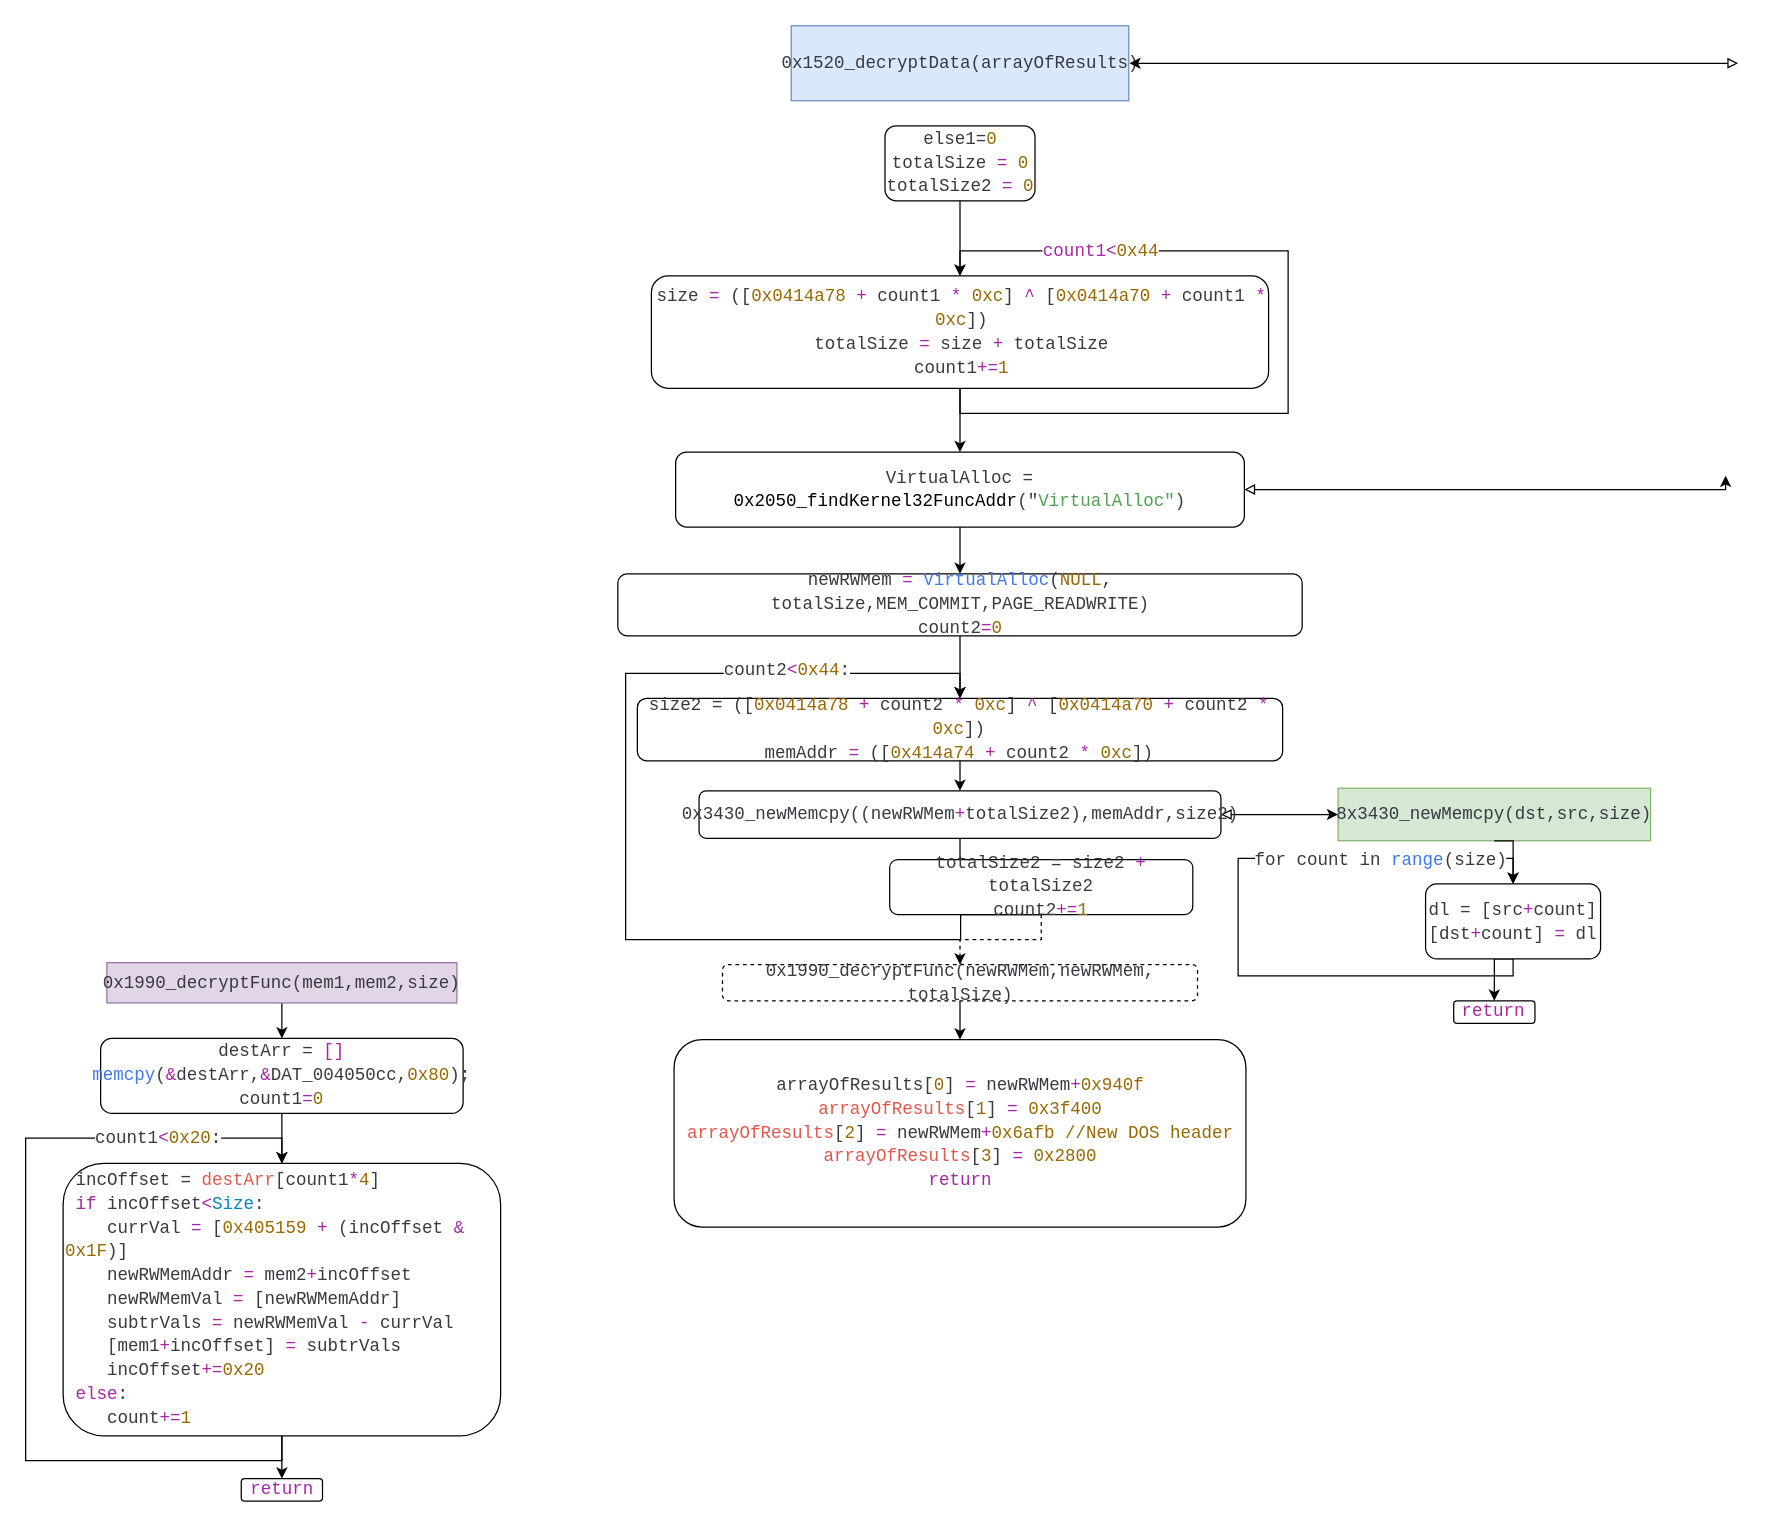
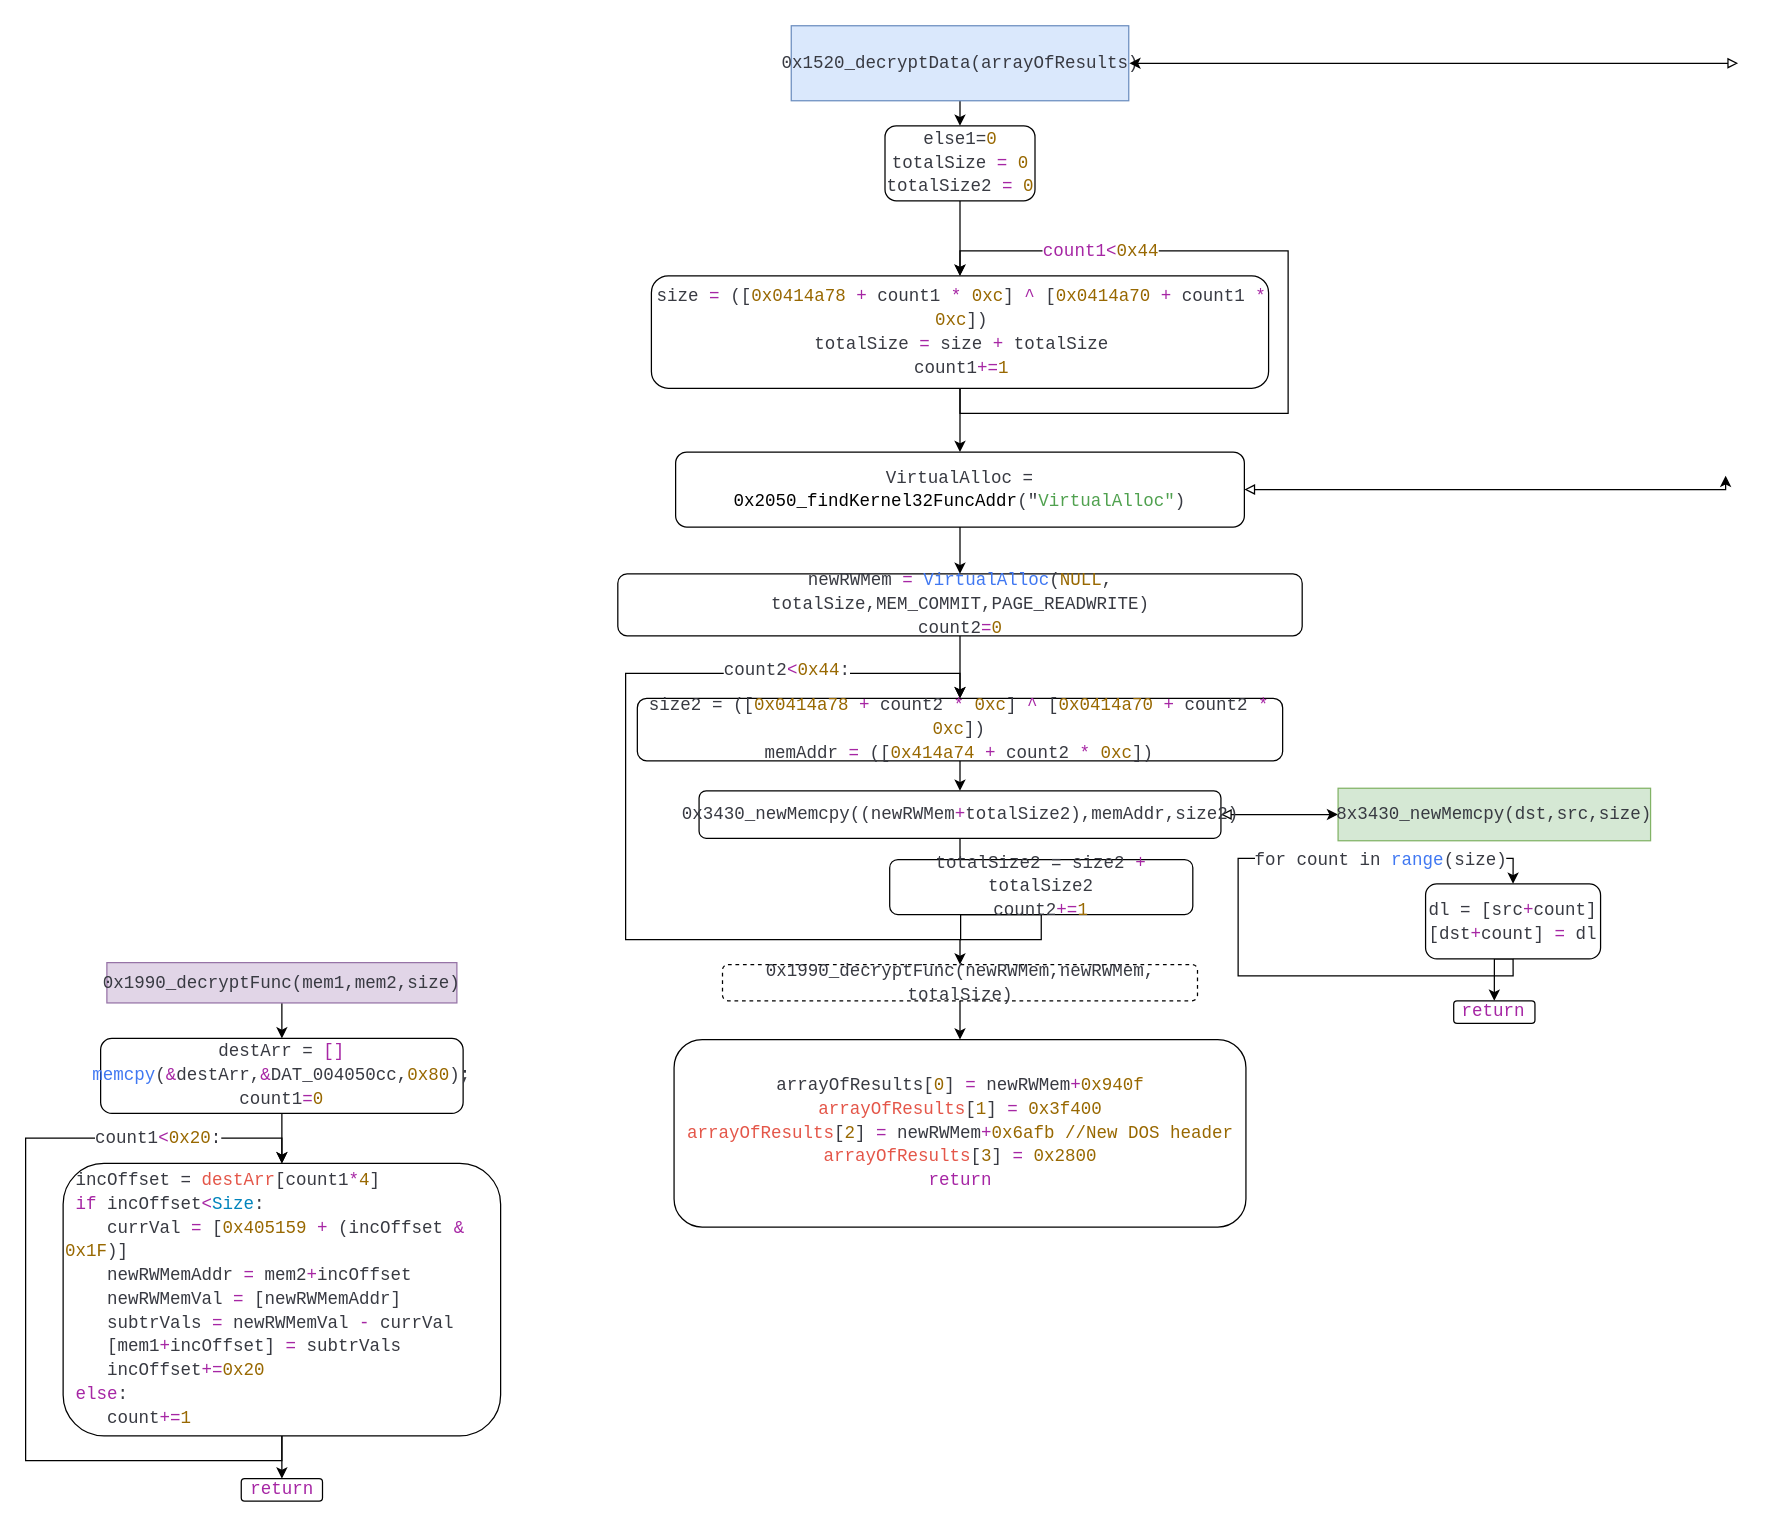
edge "0x1520_decryptData(arrayOfResults)" -> "else1=0 totalSize = 0 totalSize2 = 0": added
edge "8x3430_newMemcpy(dst,src,size)" -> "dl = [src+count] [dst+count] = dl": removed
edge "totalSize2 = size2 + totalSize2 count2+=1" -> "0x1990_decryptFunc(newRWMem,newRWMem, totalSize)": style dashed -> solid
